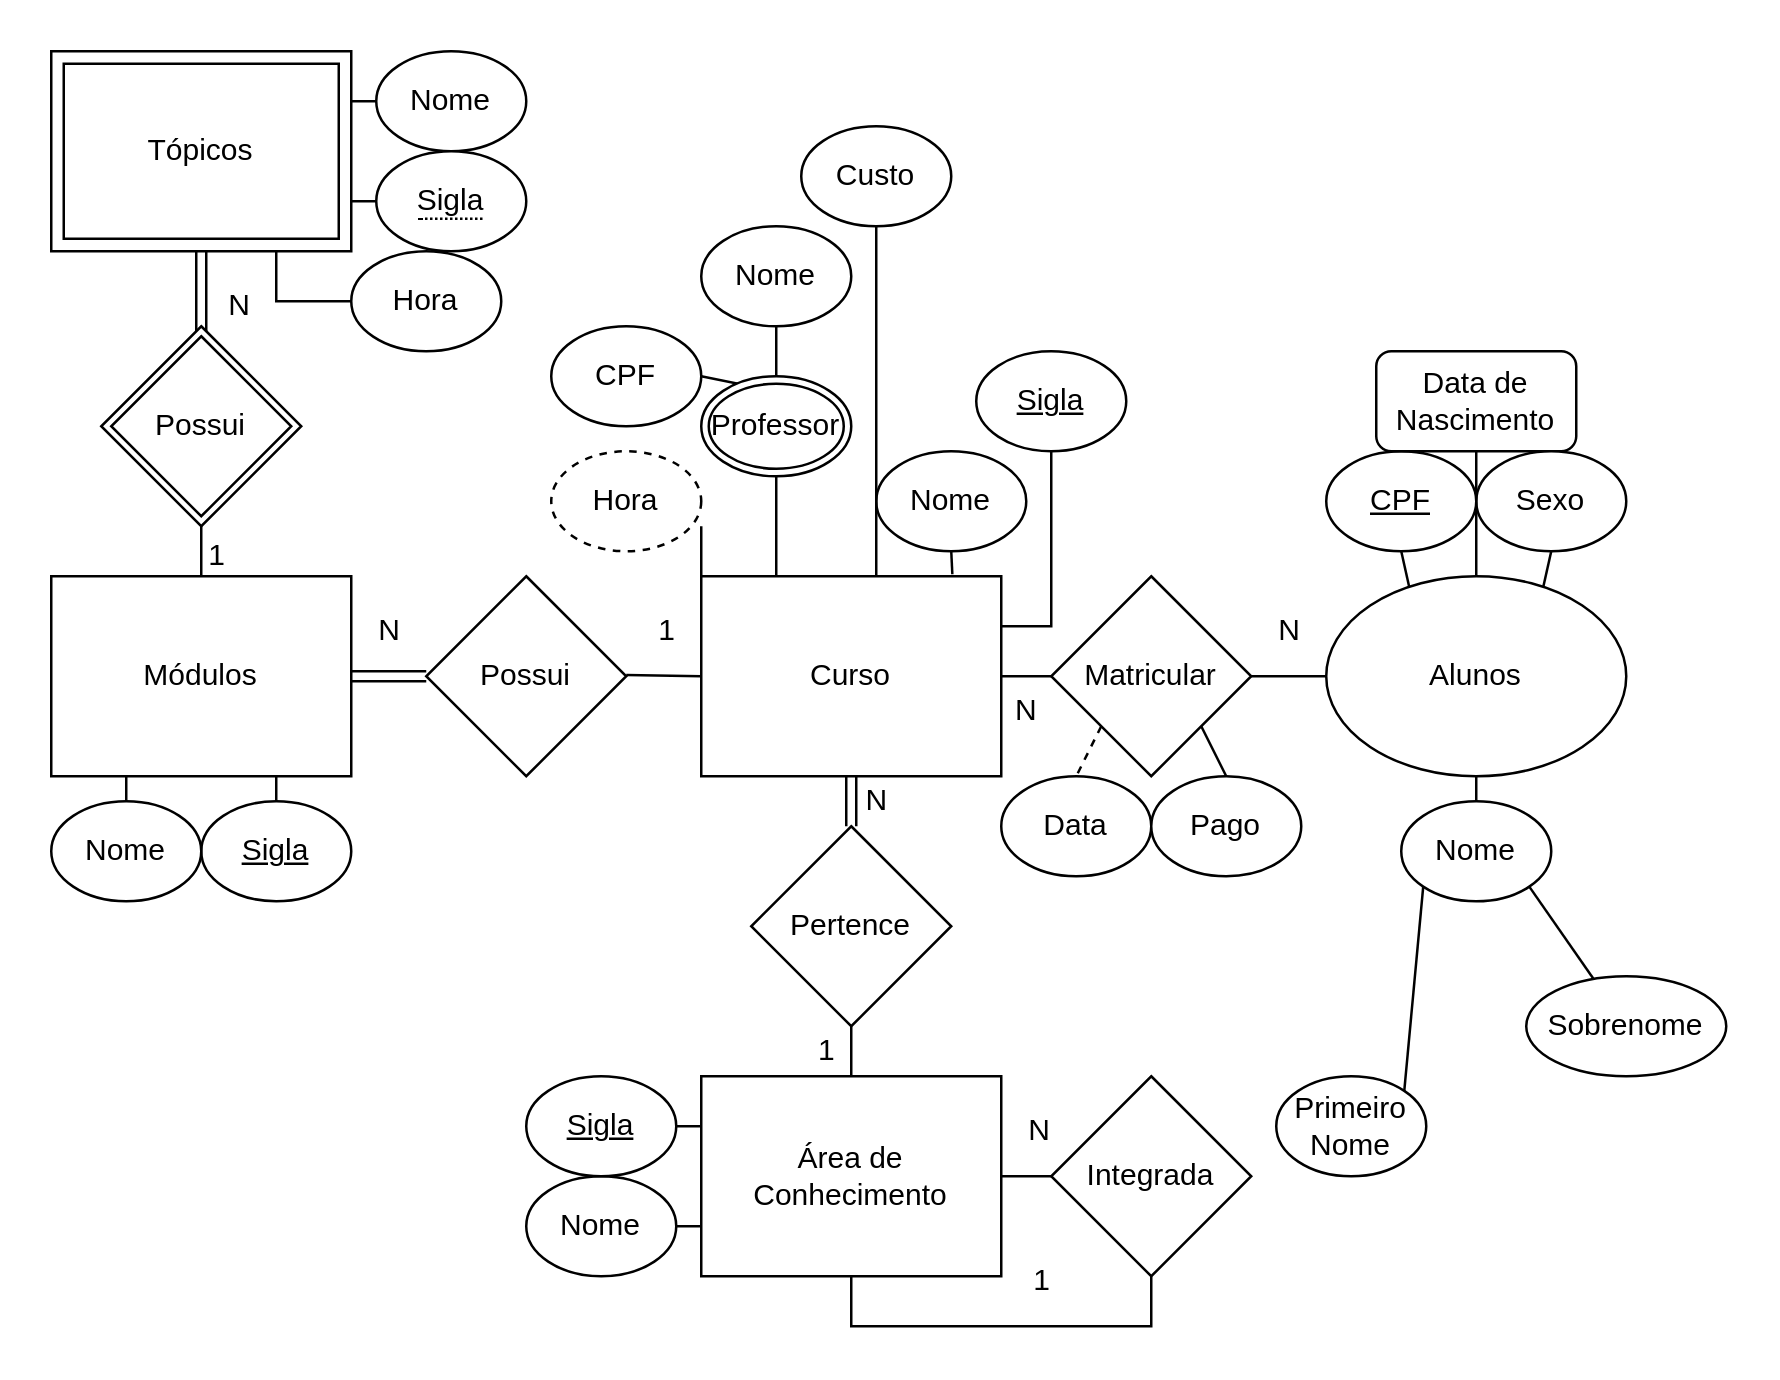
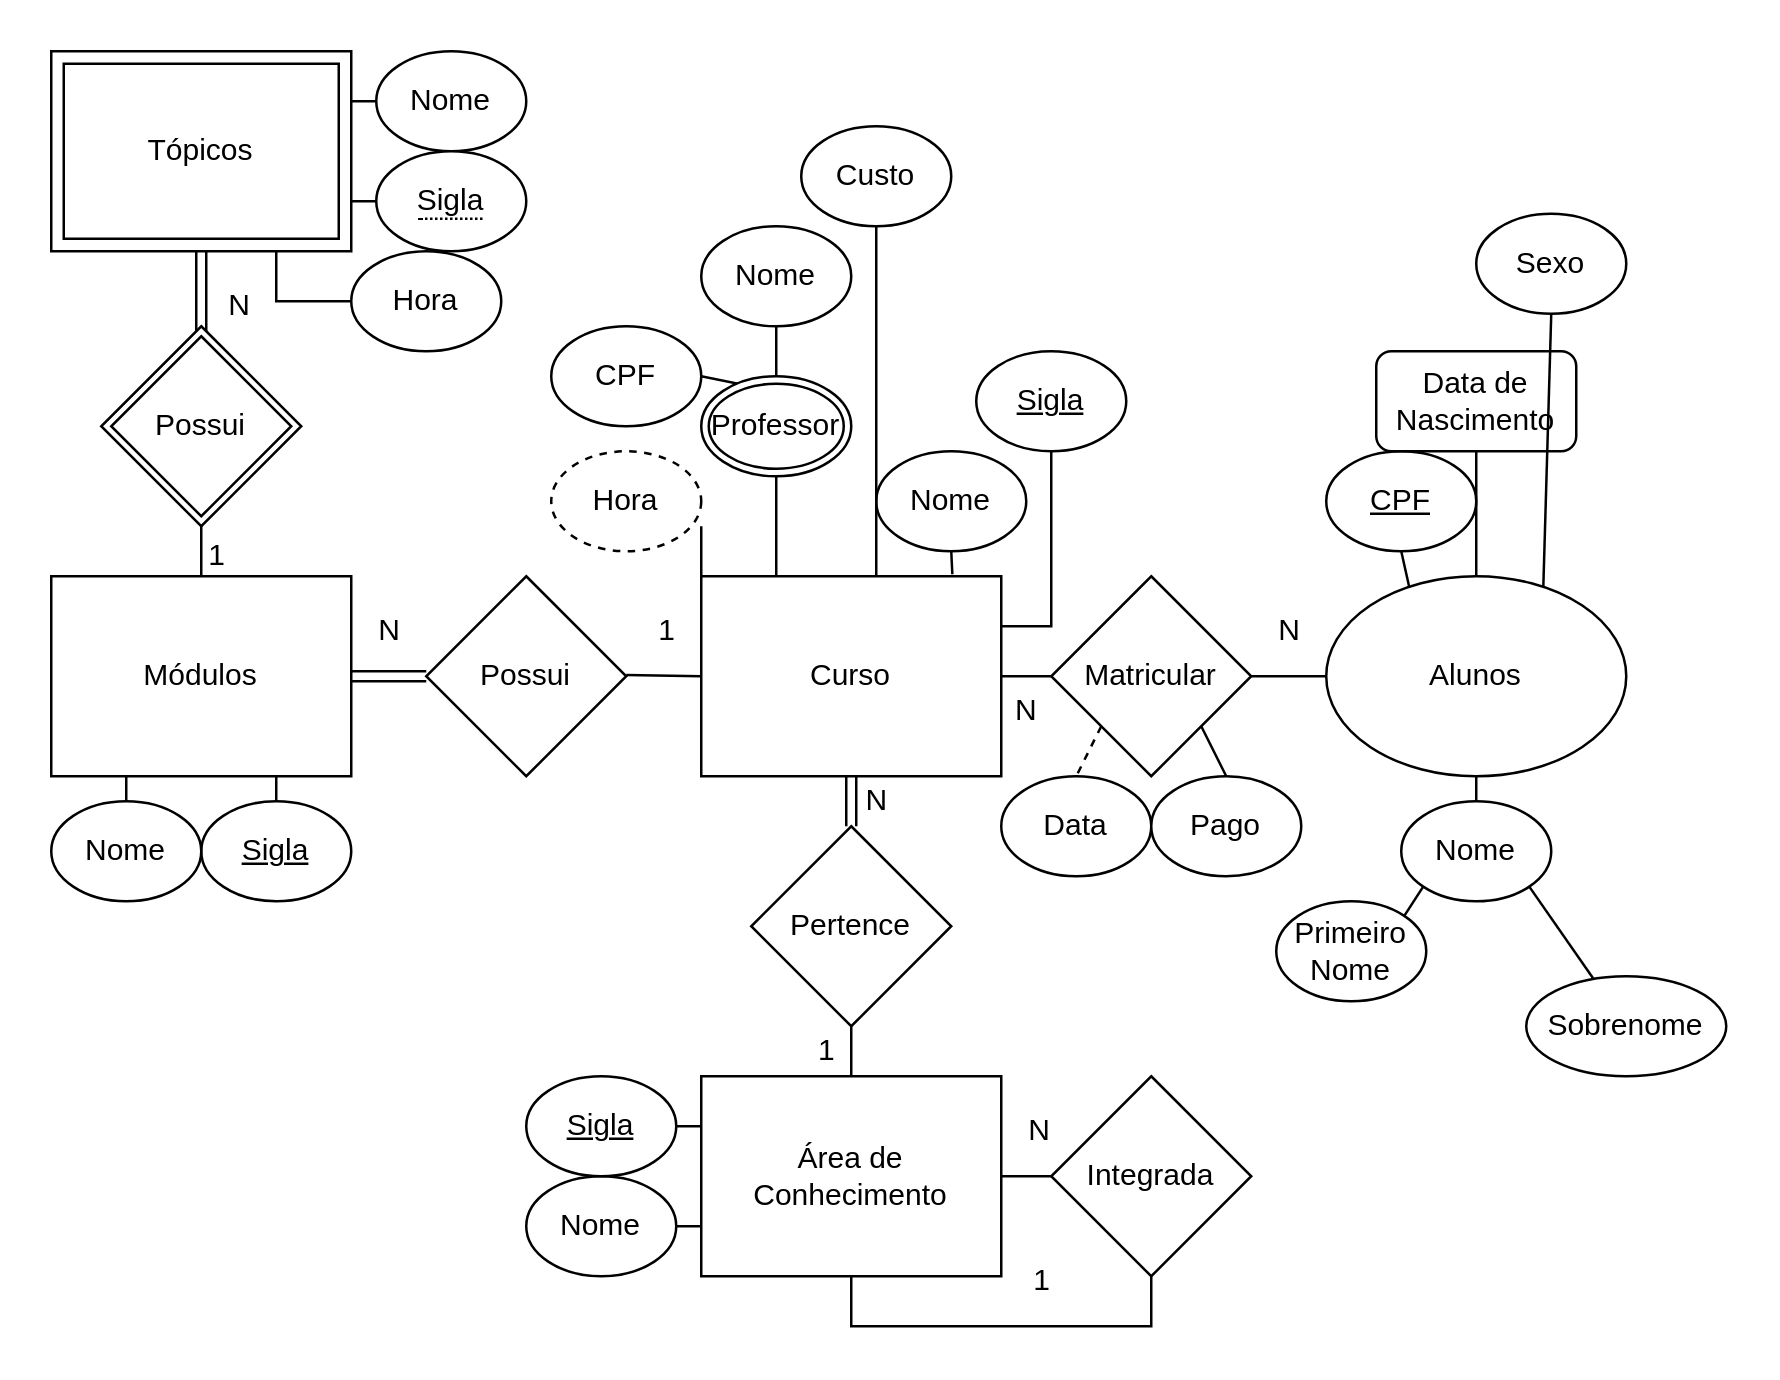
node "Sexo": moved (1551, 501) -> (1551, 264)
node "Primeiro Nome": moved (1351, 1126) -> (1351, 951)
